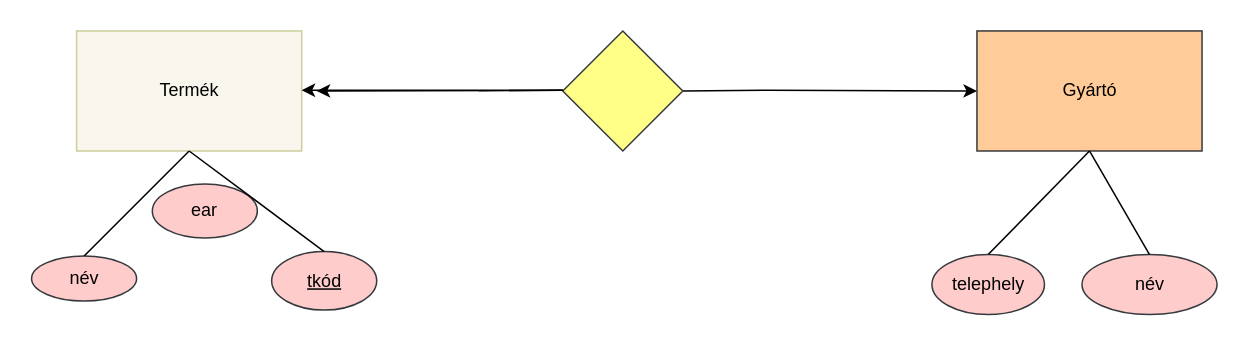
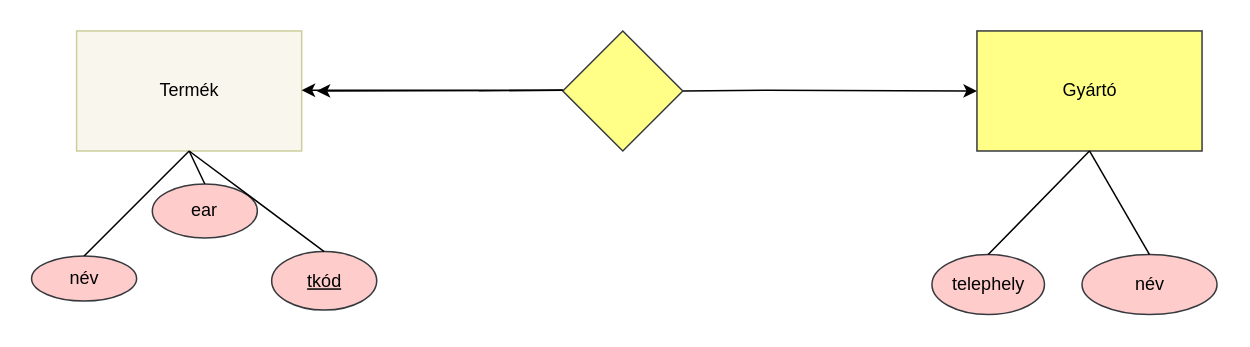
node "Gyártó": fillcolor #ffcc99 -> #ffff88
edge "Termék" -- "ear": added
